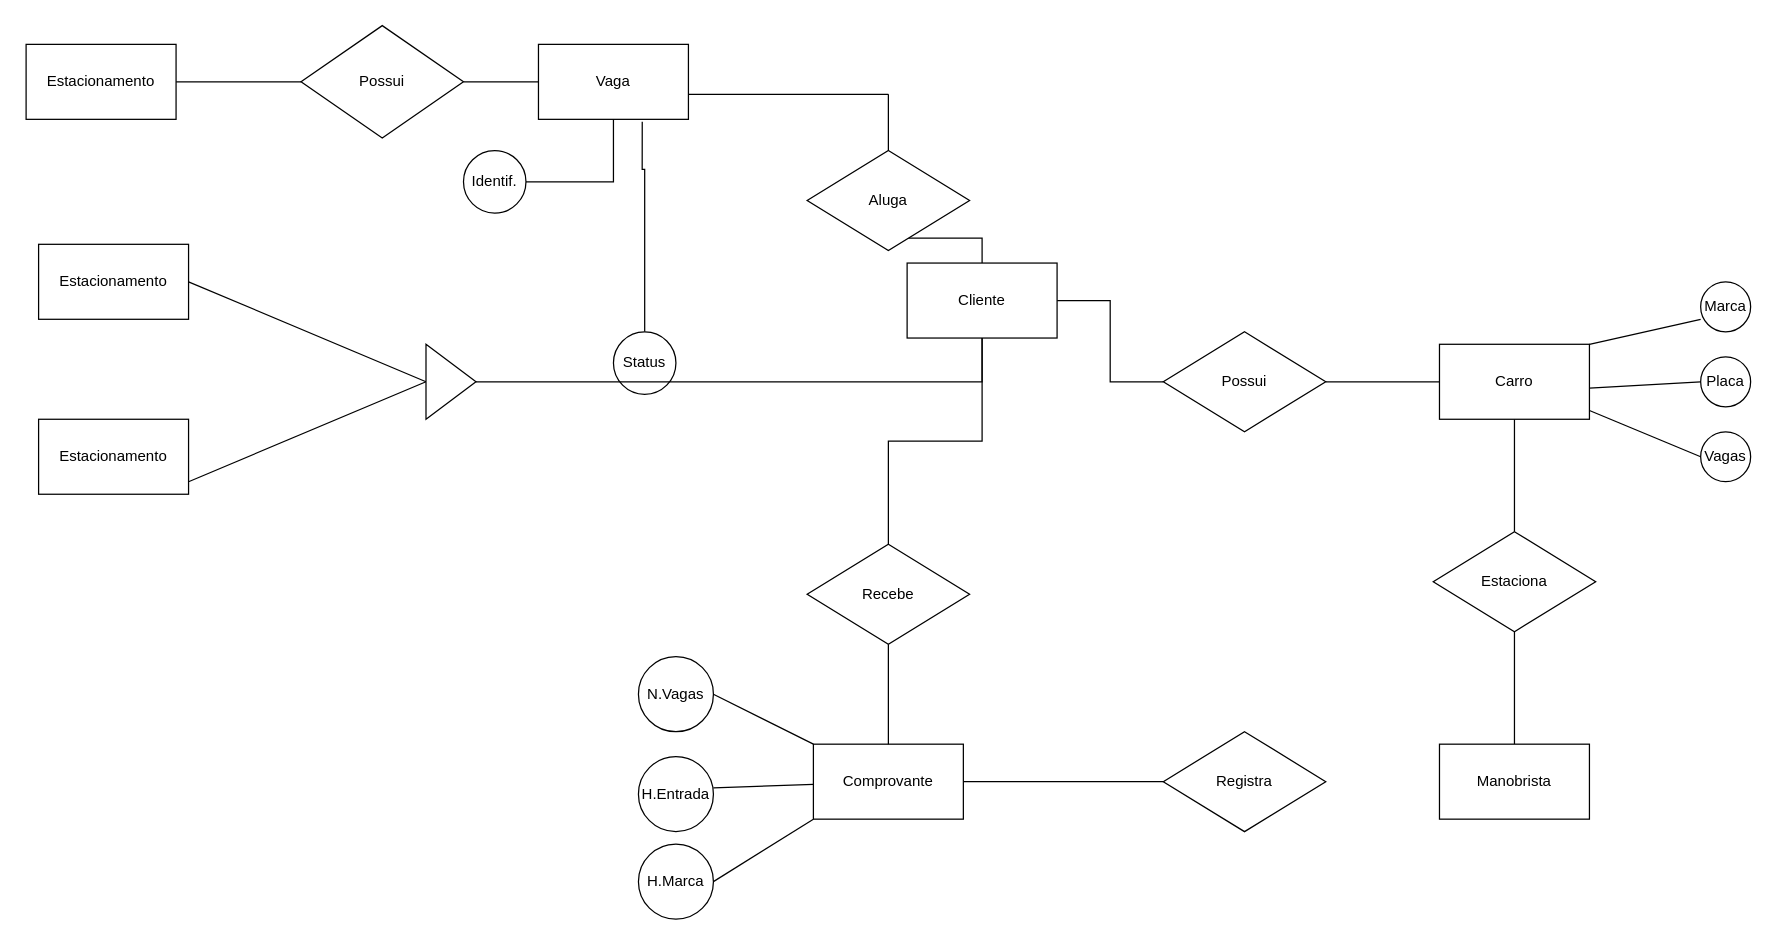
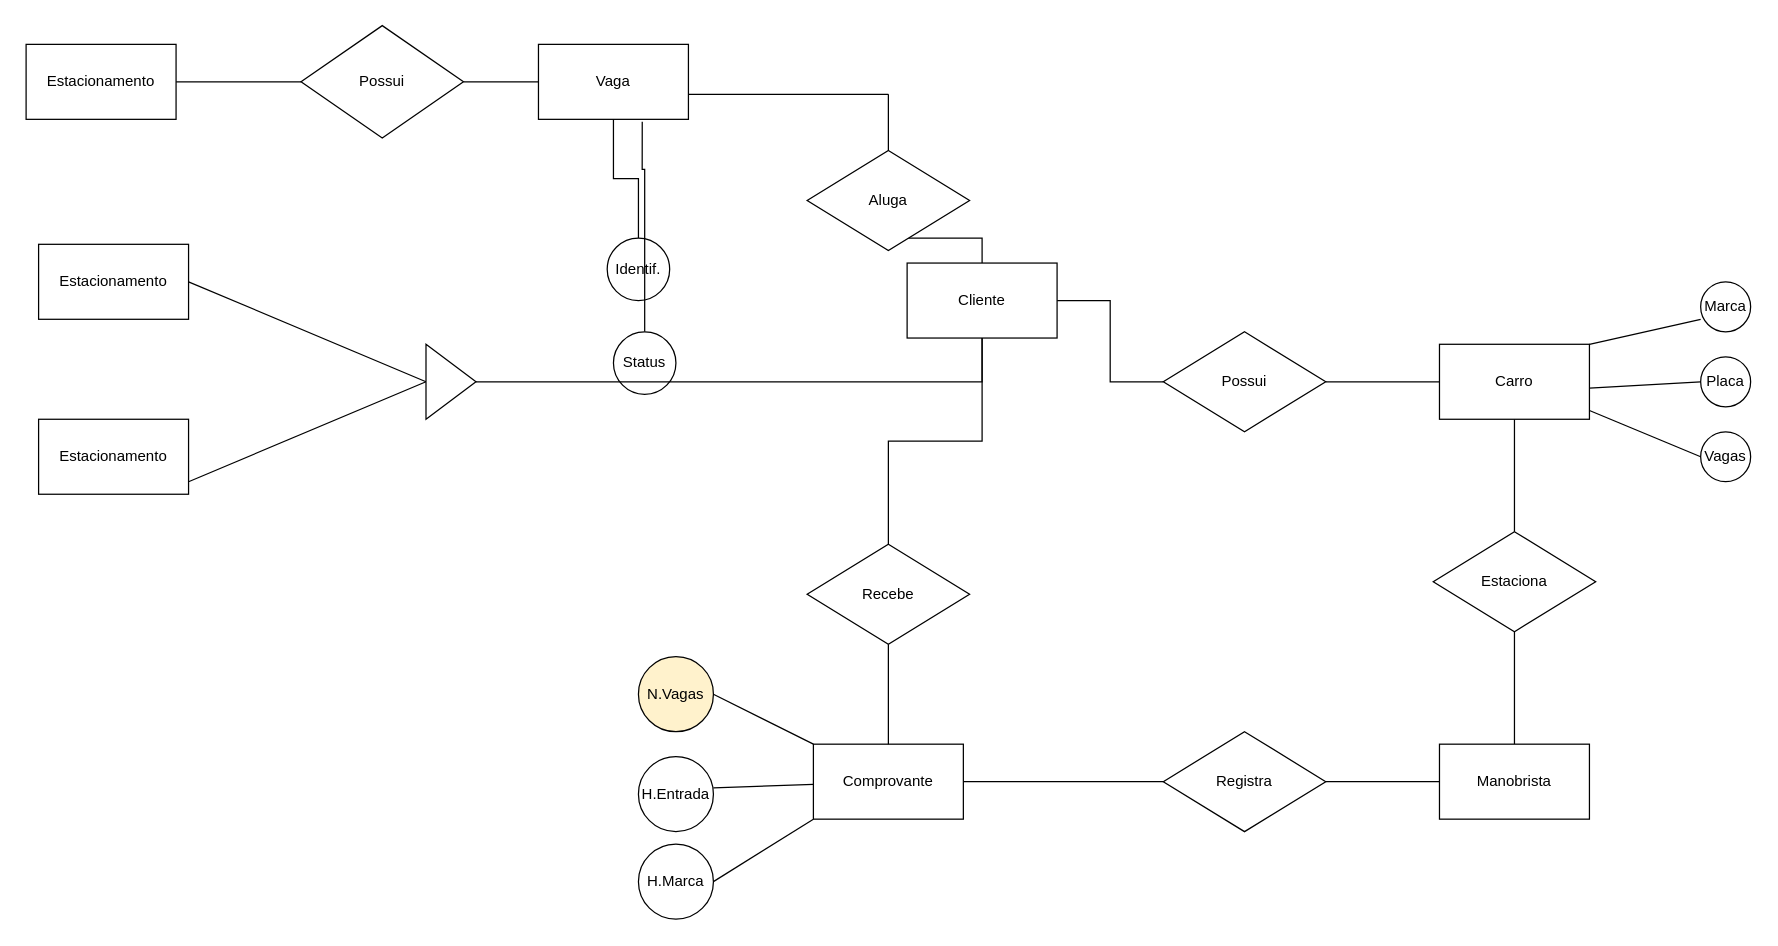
node "Identif.": moved (494, 182) -> (638, 269)
node "N.Vagas": fillcolor #ffffff -> #fff2cc
edge "Registra" -- "Manobrista": added
